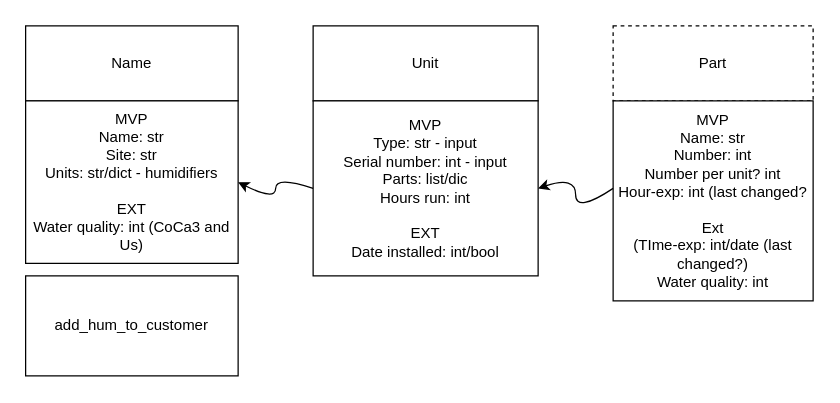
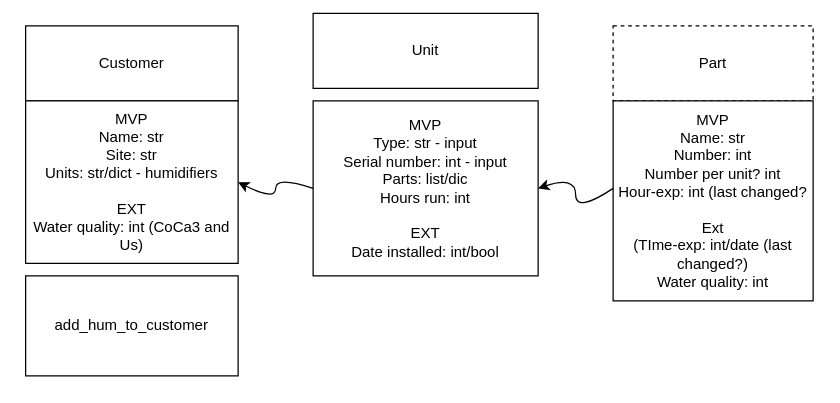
node "Name": label "Name" -> "Customer"
node "Unit": moved (426, 63) -> (426, 51)
